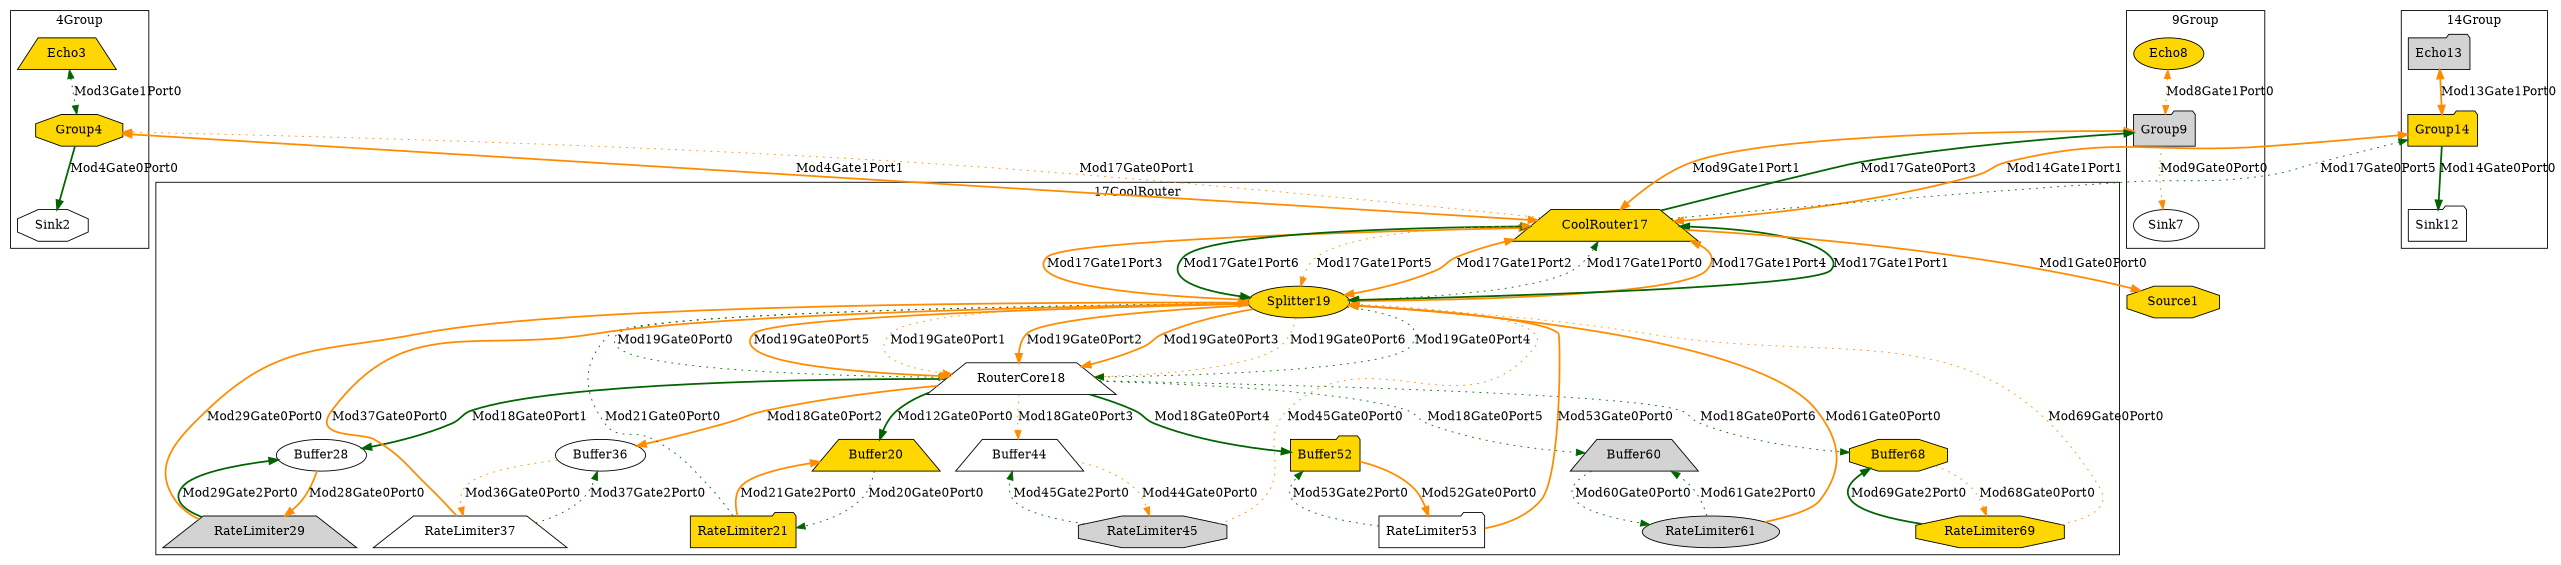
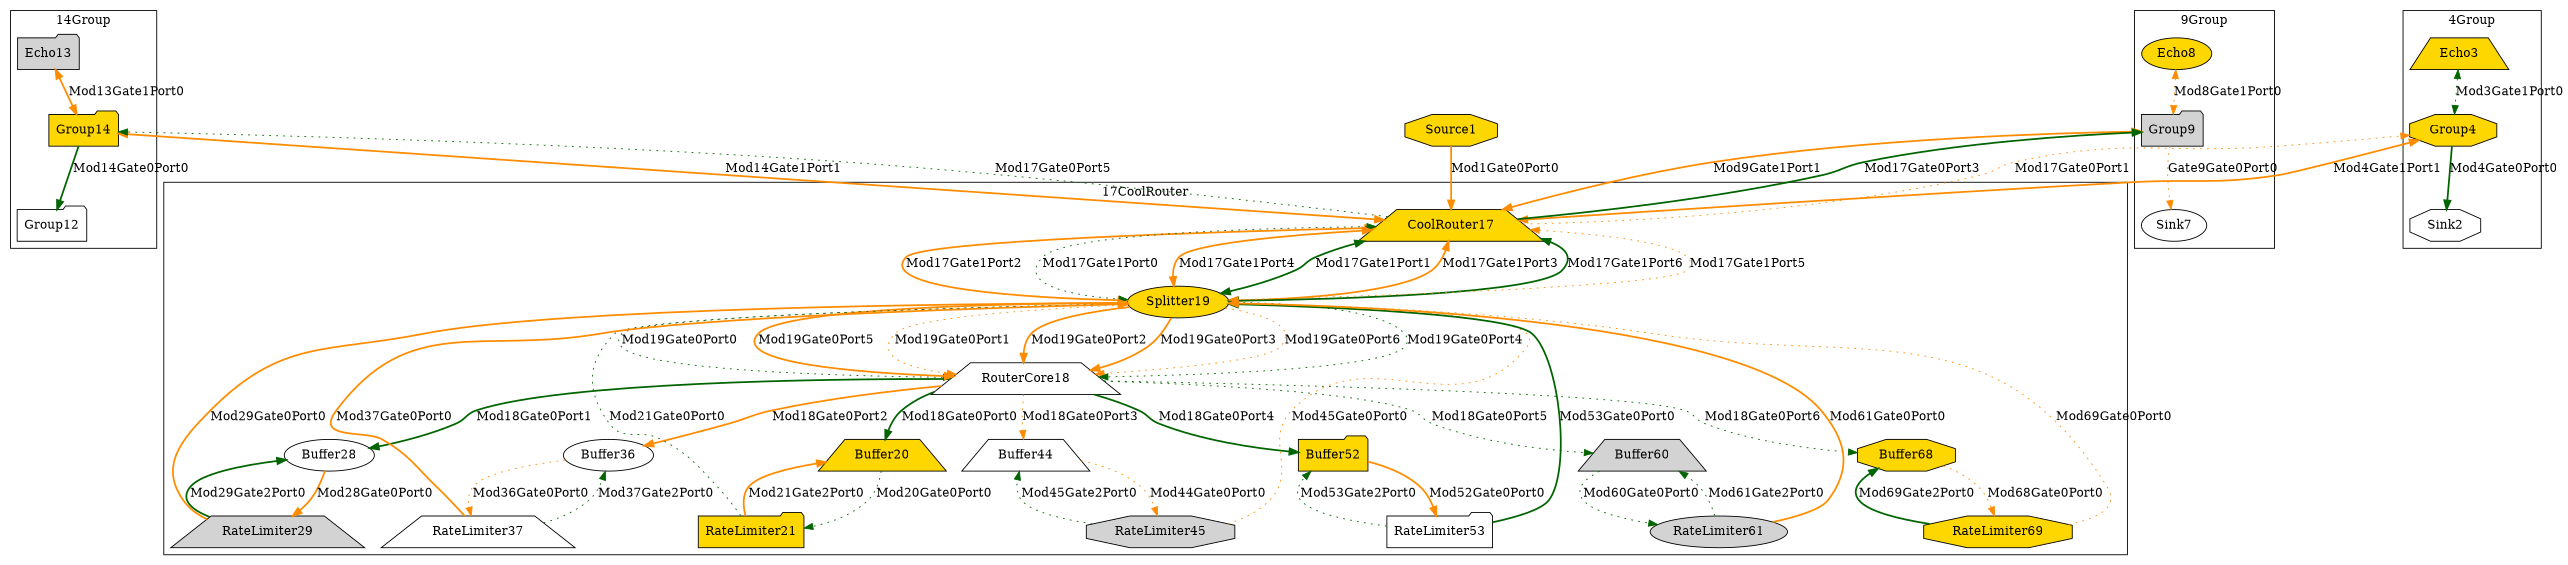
edge "Group9" -> "Sink7": label "Mod9Gate0Port0" -> "Gate9Gate0Port0"
node "Sink12": label "Sink12" -> "Group12"
edge "CoolRouter17" -> "Source1": reversed
edge "RateLimiter53" -> "Splitter19": color darkorange -> darkgreen
edge "RouterCore18" -> "Buffer20": label "Mod12Gate0Port0" -> "Mod18Gate0Port0"
